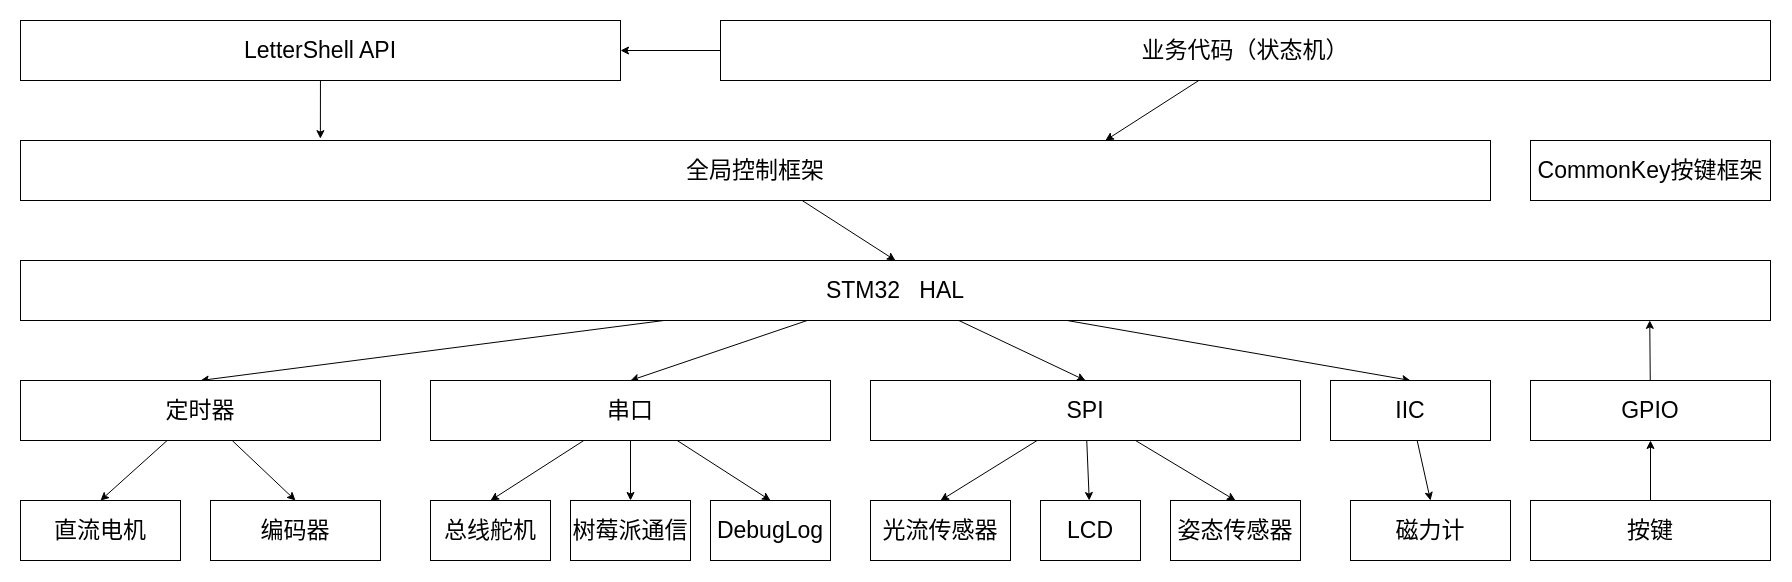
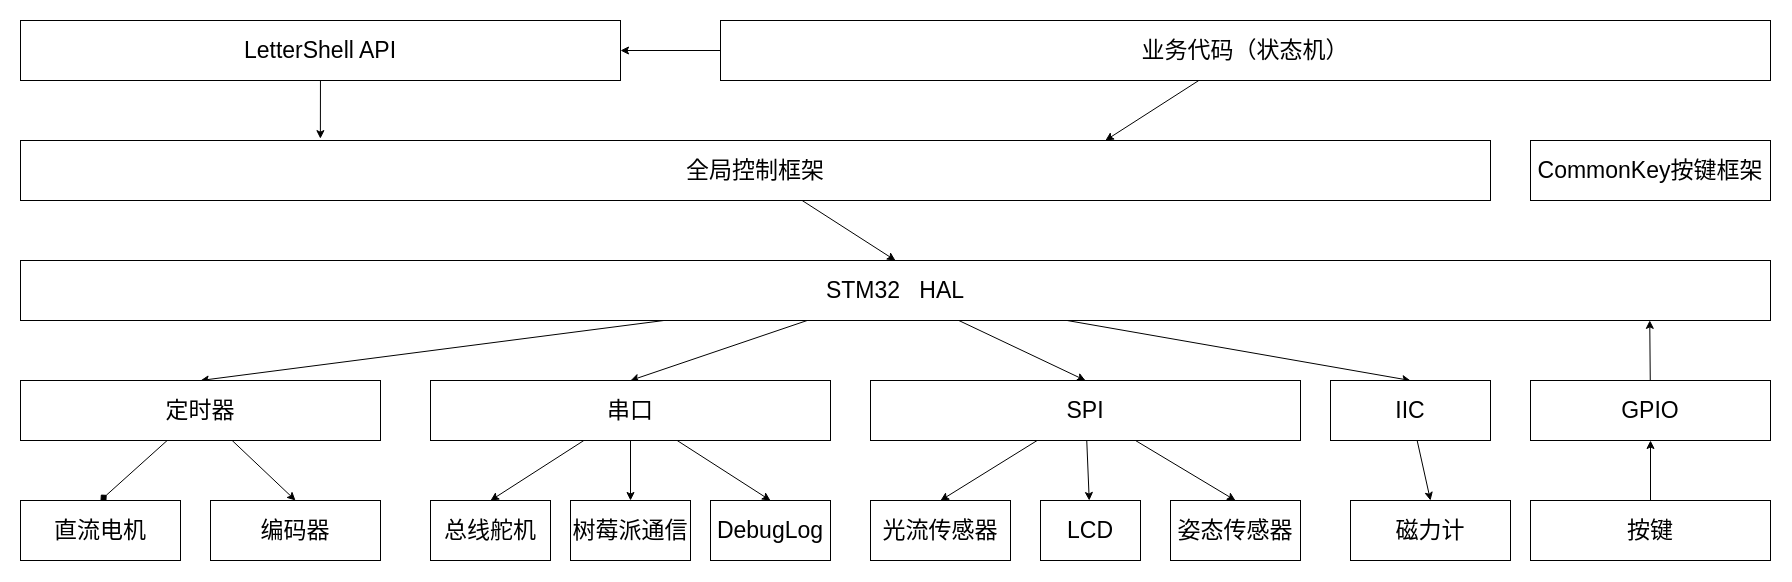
edge "定时器" -> "直流电机": arrowhead classic -> diamond
